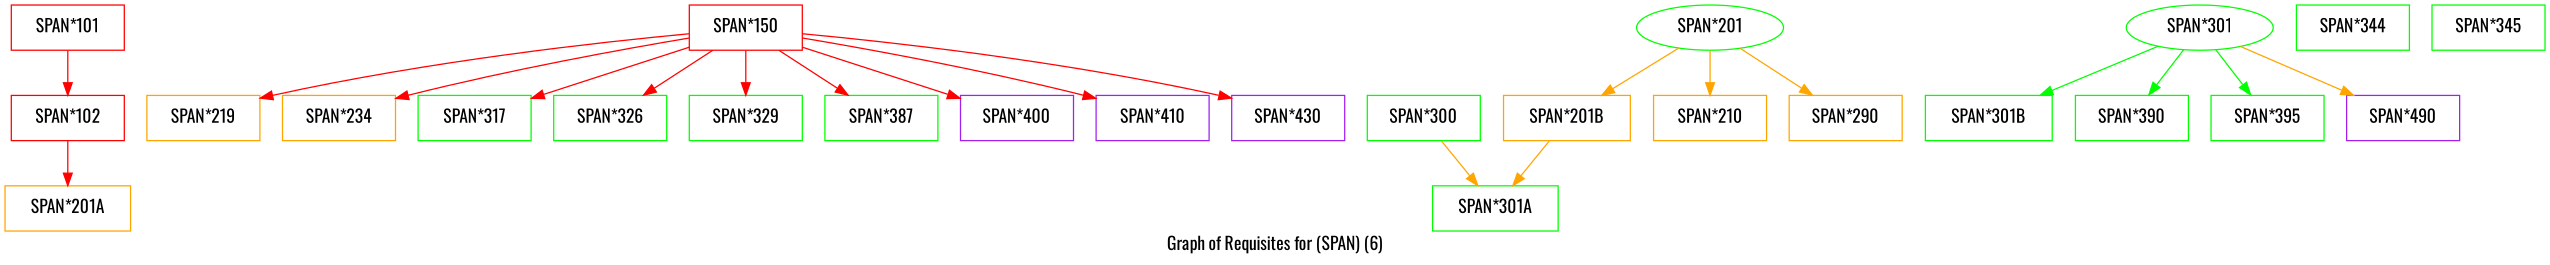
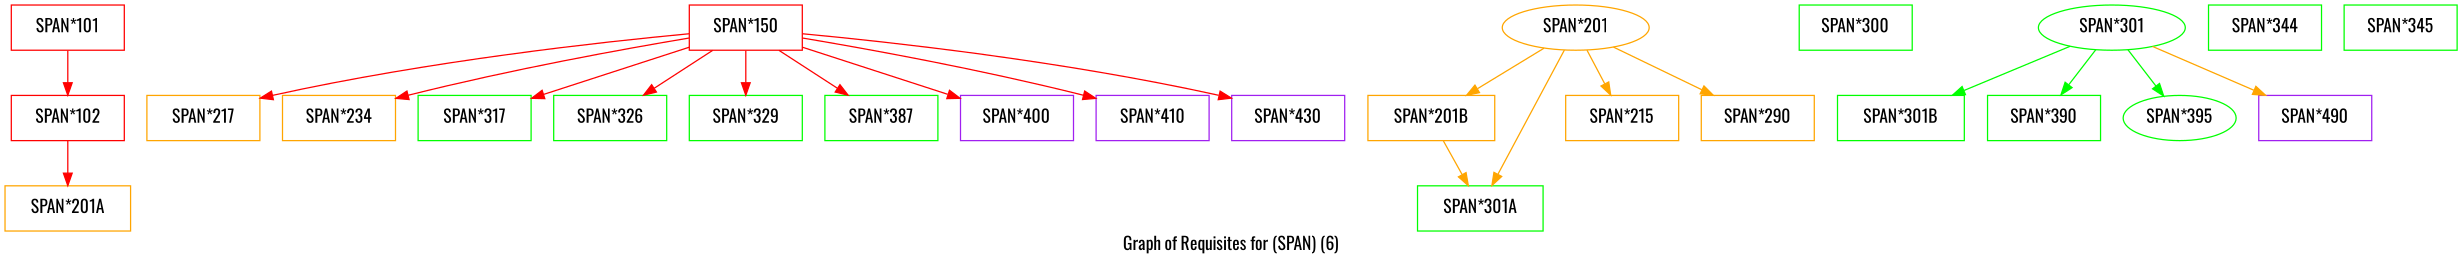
node "SPAN*201": color green -> orange
node "SPAN*219": label "SPAN*219" -> "SPAN*217"
node "SPAN*210": label "SPAN*210" -> "SPAN*215"
node "SPAN*395": shape box -> ellipse
edge "SPAN*300" -> "SPAN*301A": now "SPAN*201" -> "SPAN*301A"
